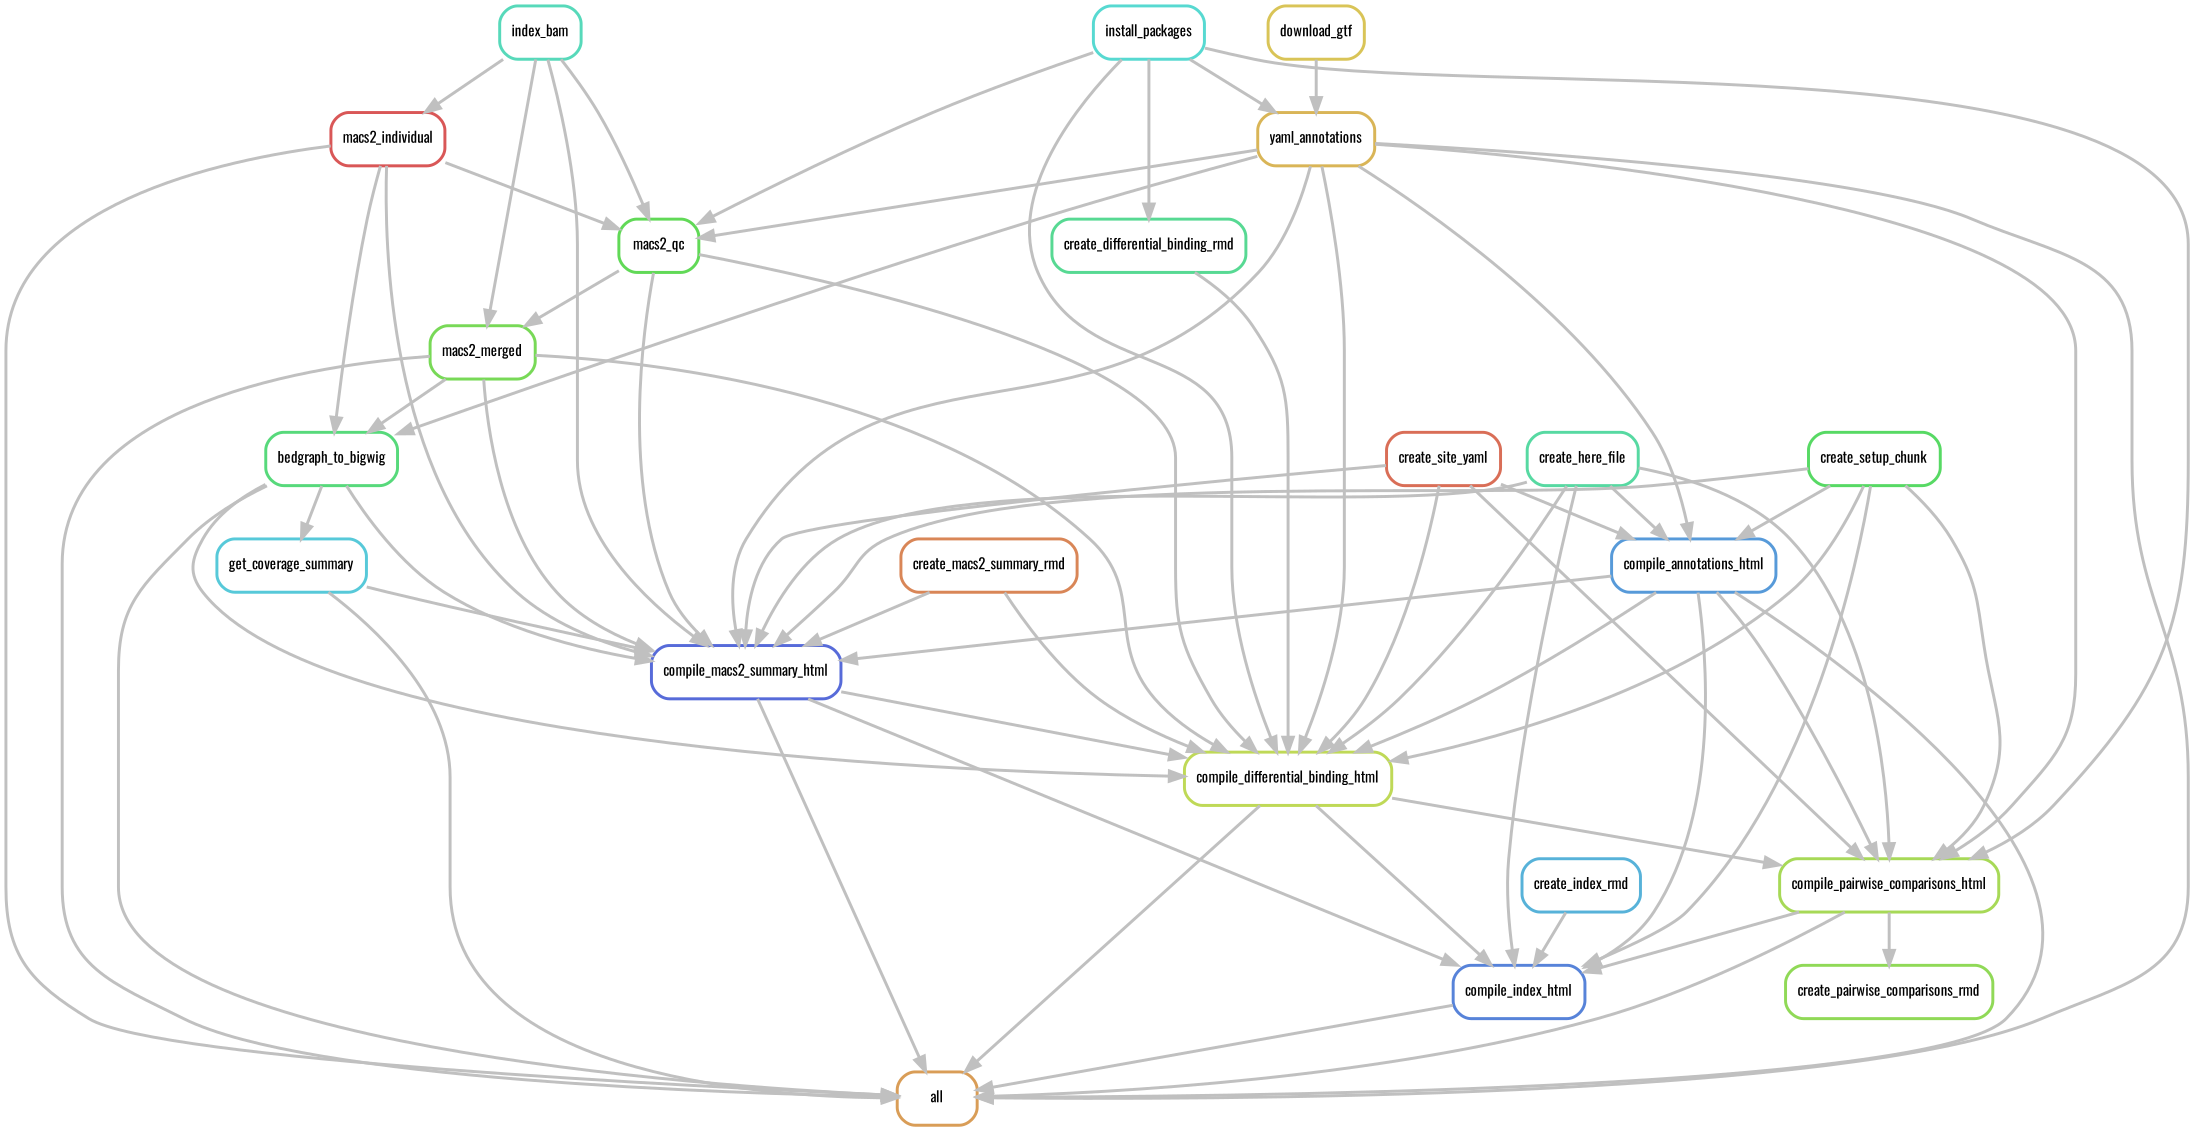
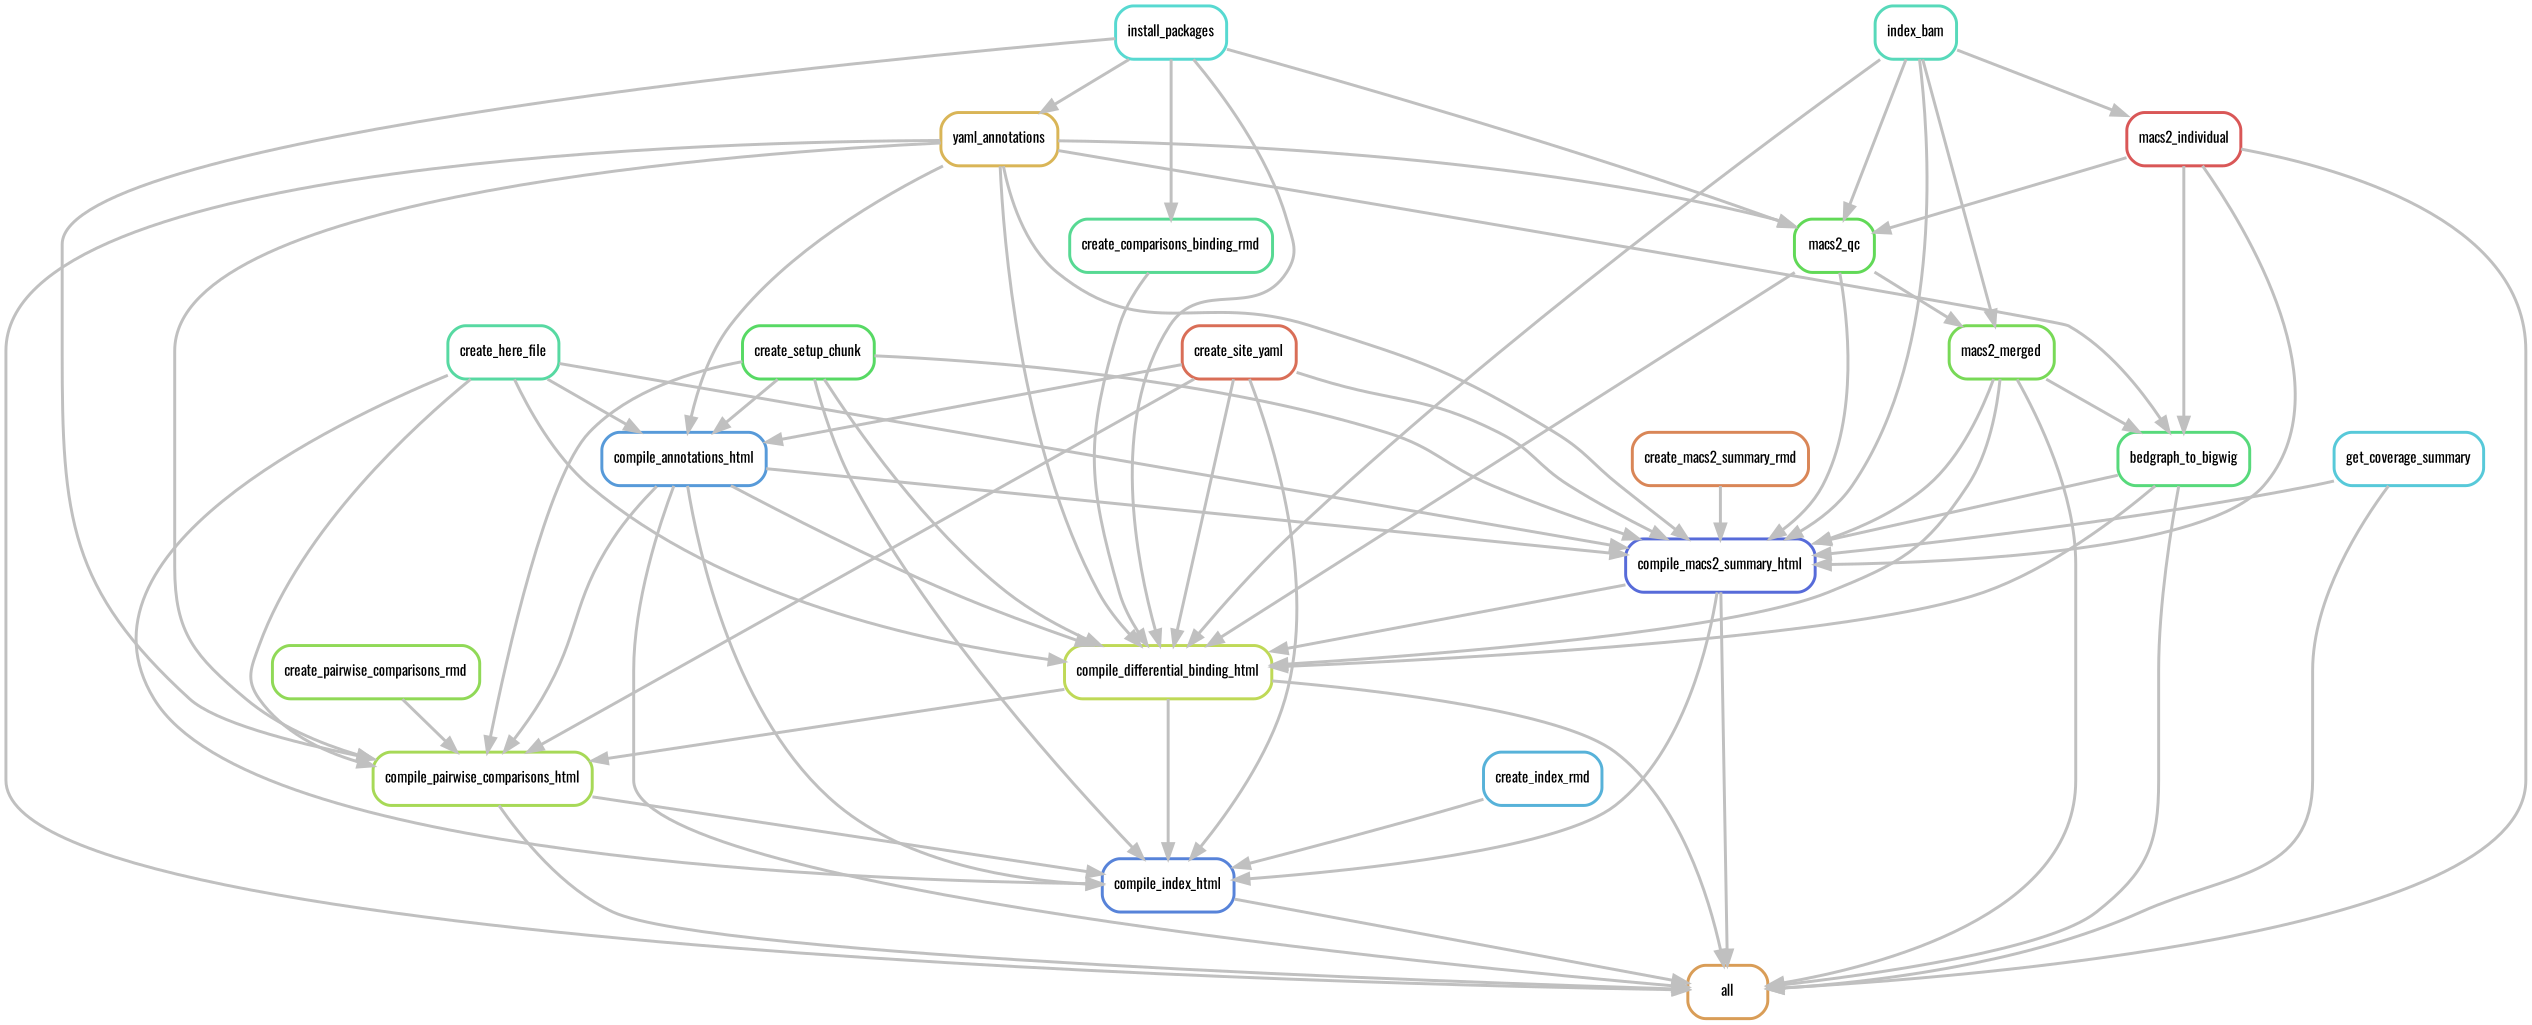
node "download_gtf": removed
node "create_differential_binding_rmd": label "create_differential_binding_rmd" -> "create_comparisons_binding_rmd"
edge "bedgraph_to_bigwig" -> "get_coverage_summary": removed
edge "create_site_yaml" -> "compile_index_html": added
edge "create_macs2_summary_rmd" -> "compile_differential_binding_html": now "index_bam" -> "compile_differential_binding_html"
edge "compile_pairwise_comparisons_html" -> "create_pairwise_comparisons_rmd": reversed
